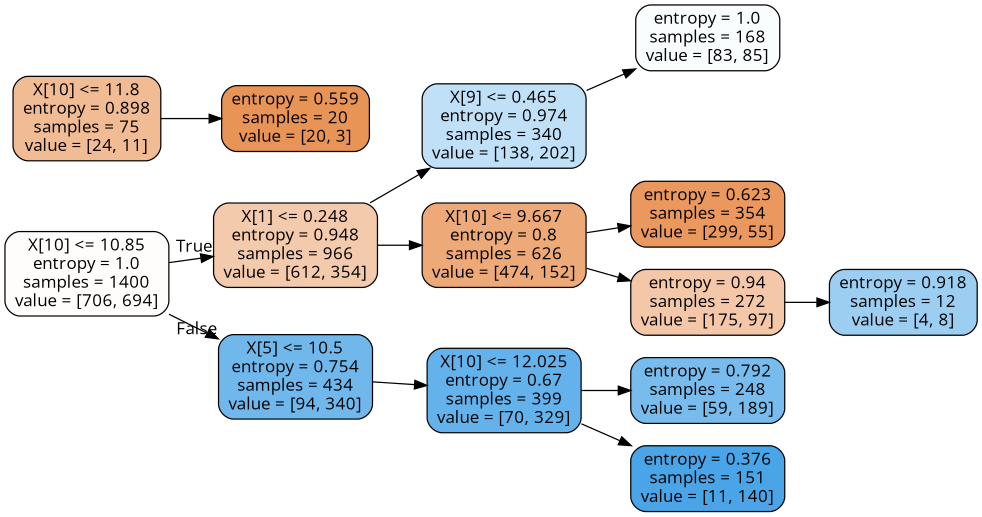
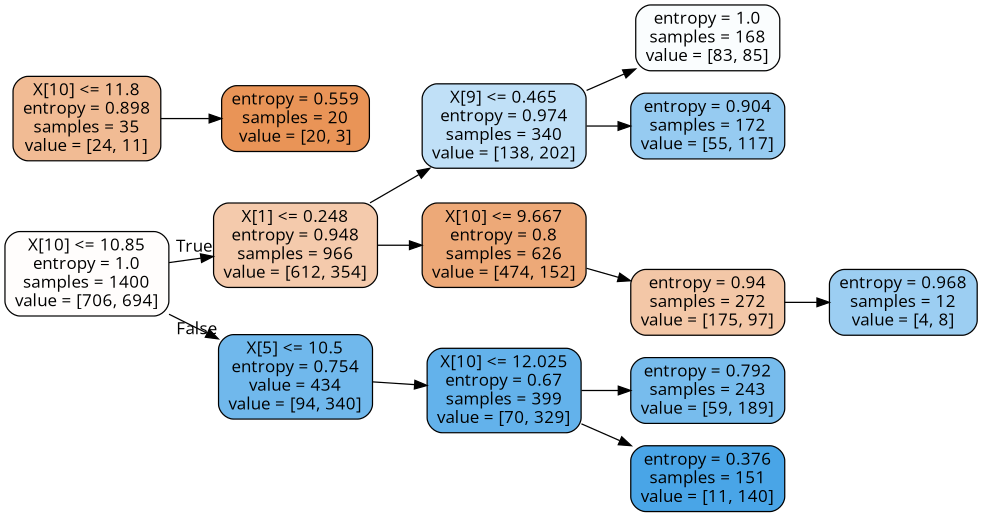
node "X[10] <= 11.8 entropy = 0.898 samples = 75 value = [24, 11]": label "X[10] <= 11.8 entropy = 0.898 samples = 75 value = [24, 11]" -> "X[10] <= 11.8 entropy = 0.898 samples = 35 value = [24, 11]"
node "entropy = 0.904 samples = 172 value = [55, 117]": added
node "entropy = 0.623 samples = 354 value = [299, 55]": removed
node "entropy = 0.918 samples = 12 value = [4, 8]": label "entropy = 0.918 samples = 12 value = [4, 8]" -> "entropy = 0.968 samples = 12 value = [4, 8]"
node "X[5] <= 10.5 entropy = 0.754 samples = 434 value = [94, 340]": label "X[5] <= 10.5 entropy = 0.754 samples = 434 value = [94, 340]" -> "X[5] <= 10.5 entropy = 0.754 value = 434 value = [94, 340]"
node "entropy = 0.792 samples = 248 value = [59, 189]": label "entropy = 0.792 samples = 248 value = [59, 189]" -> "entropy = 0.792 samples = 243 value = [59, 189]"
